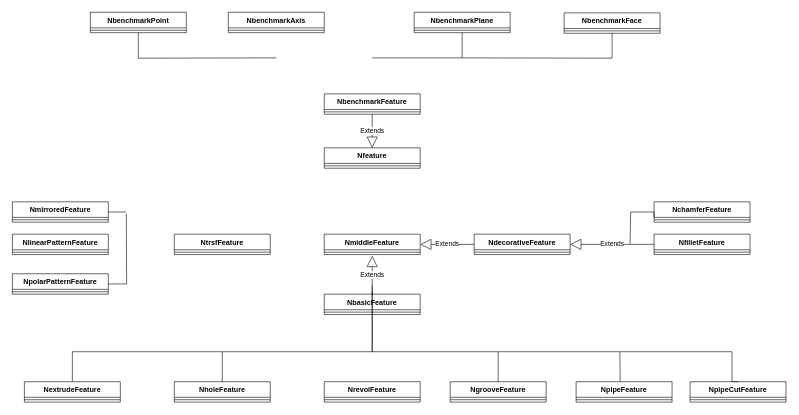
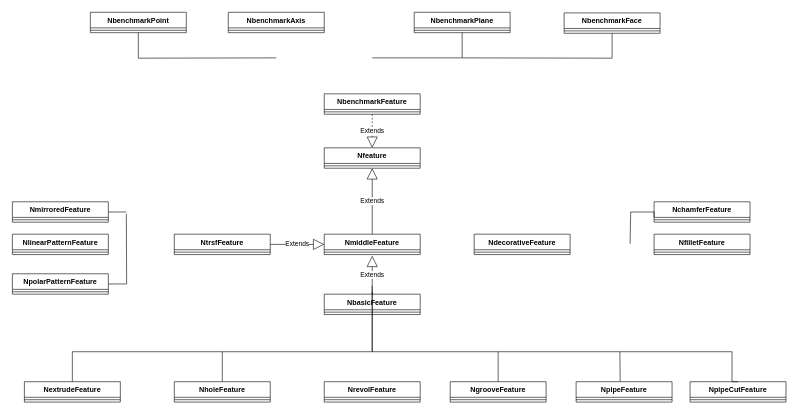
edge "NbenchmarkFeature" -> "Nfeature": style solid -> dashed
edge "NmiddleFeature" -> "Nfeature": added, label "Extends"
edge "NtrsfFeature" -> "NmiddleFeature": added, label "Extends"
edge "NdecorativeFeature" -> "NmiddleFeature": removed, label "Extends"
edge "NfilletFeature" -> "NdecorativeFeature": removed, label "Extends"
